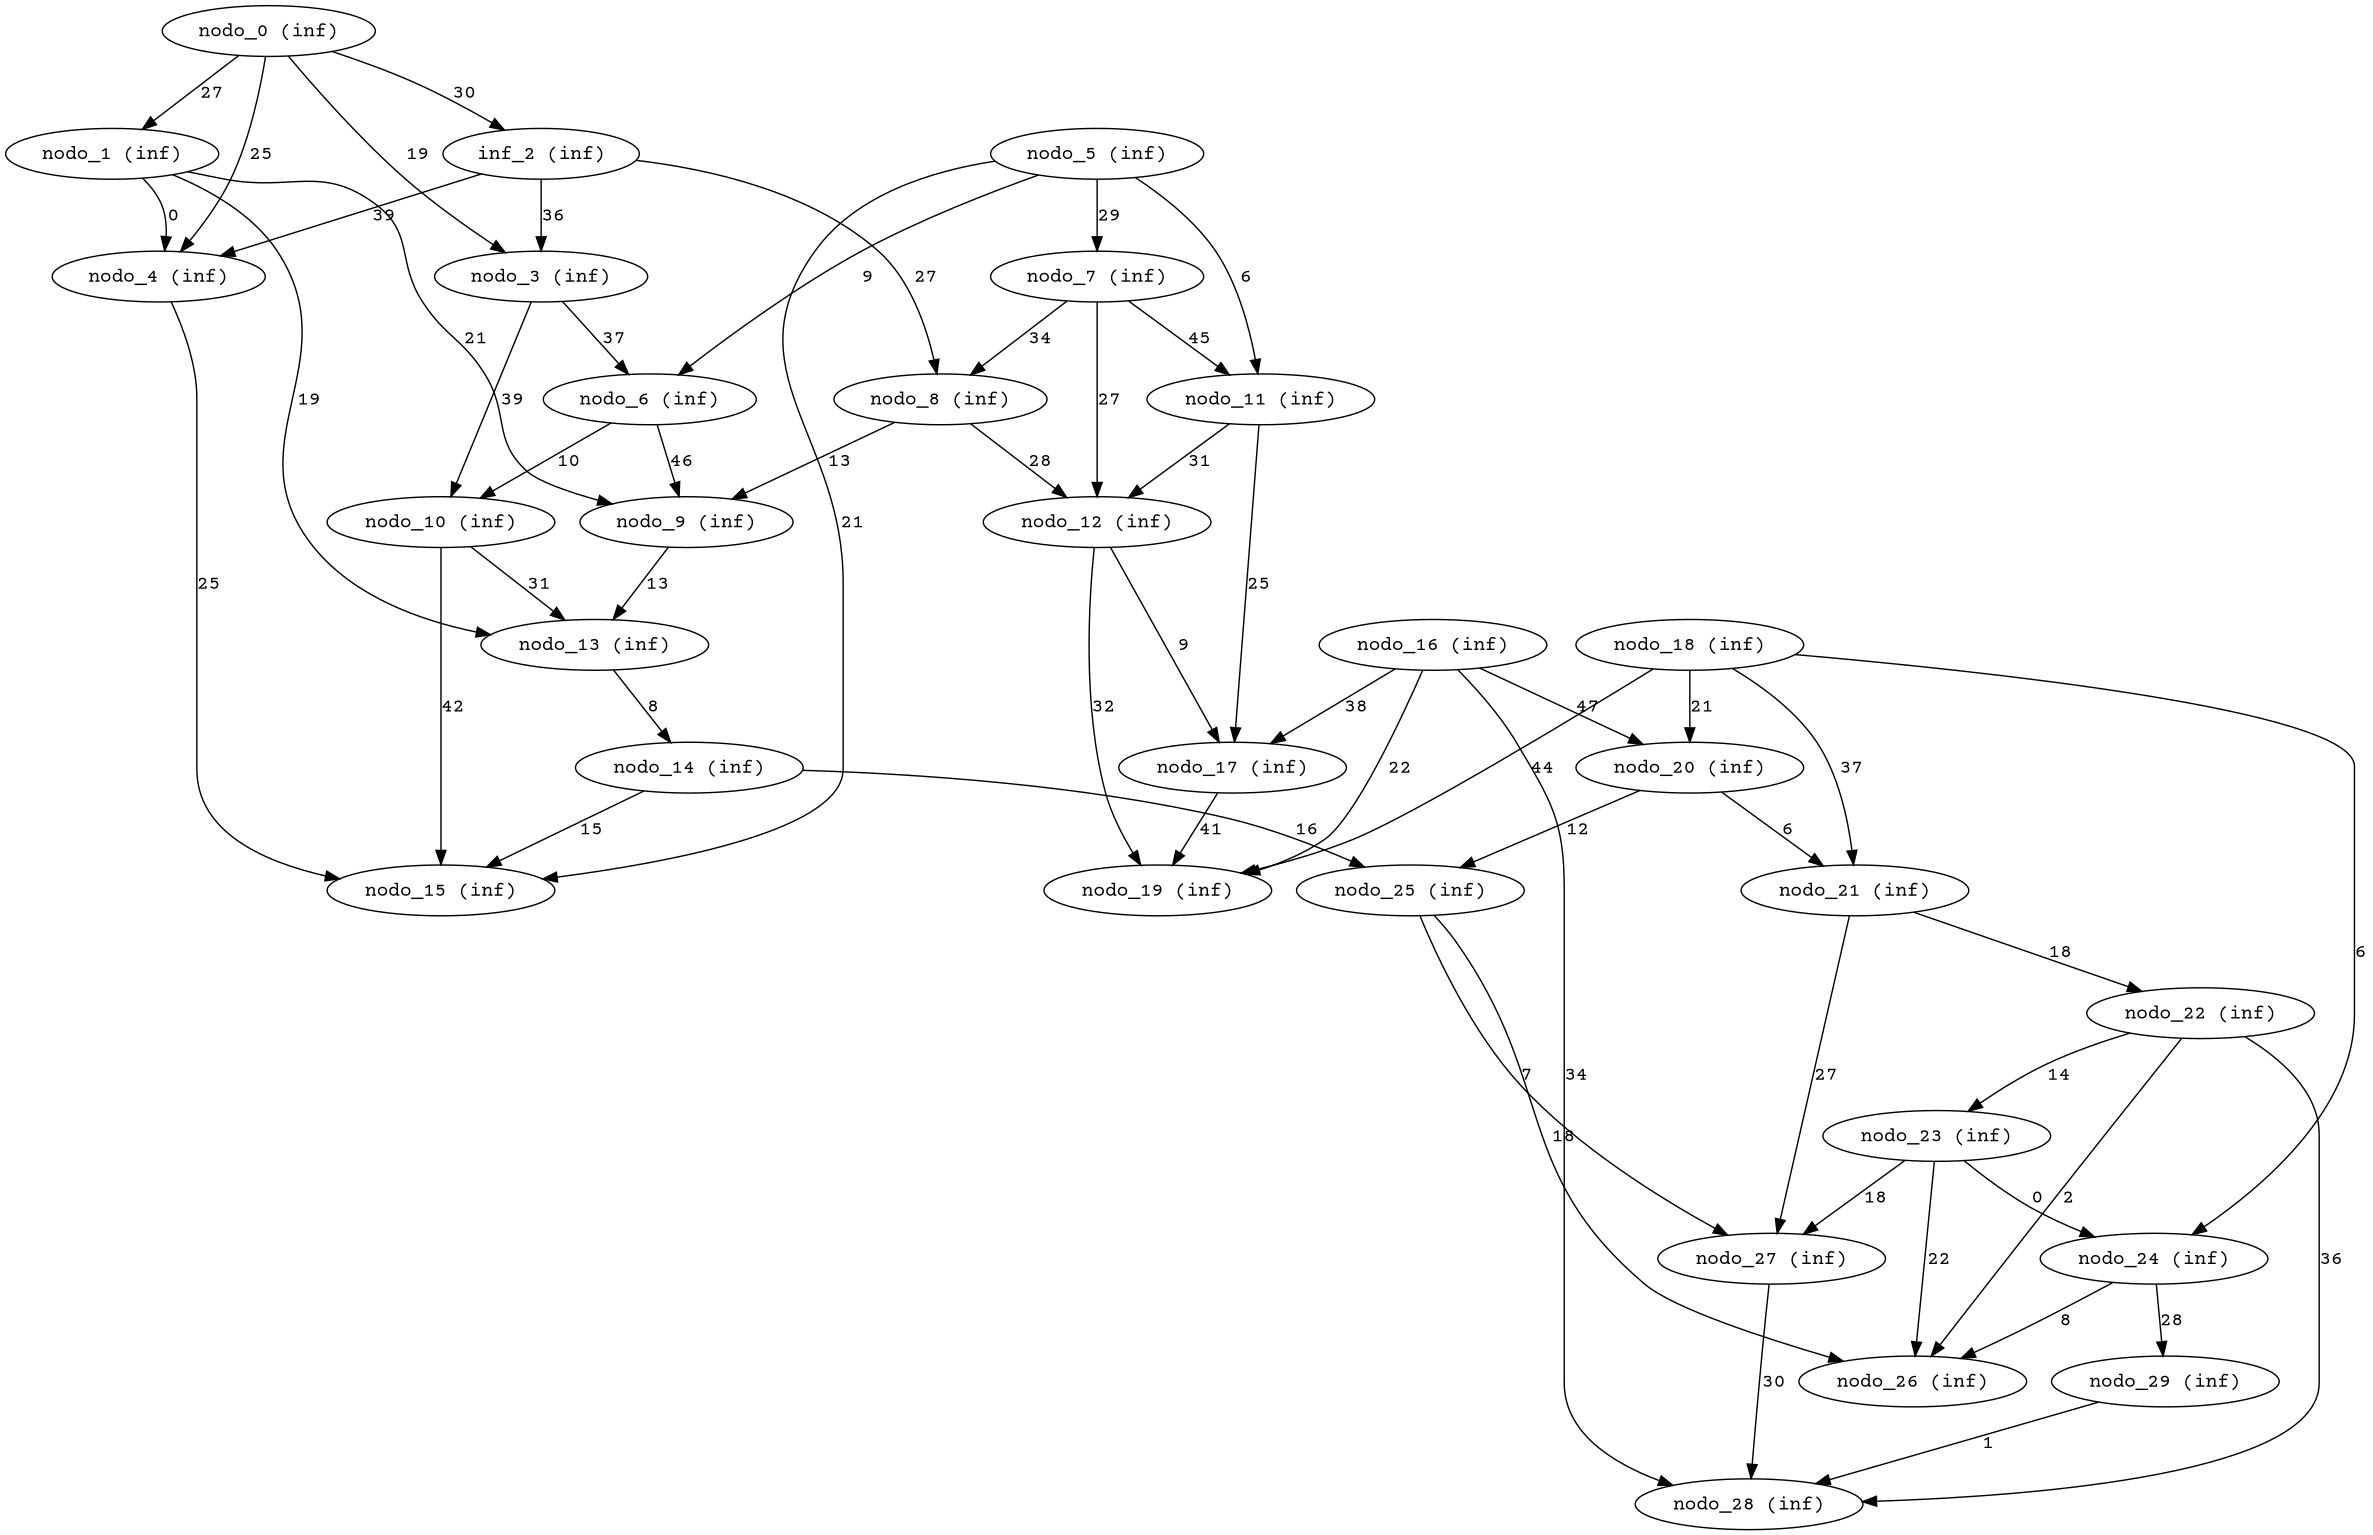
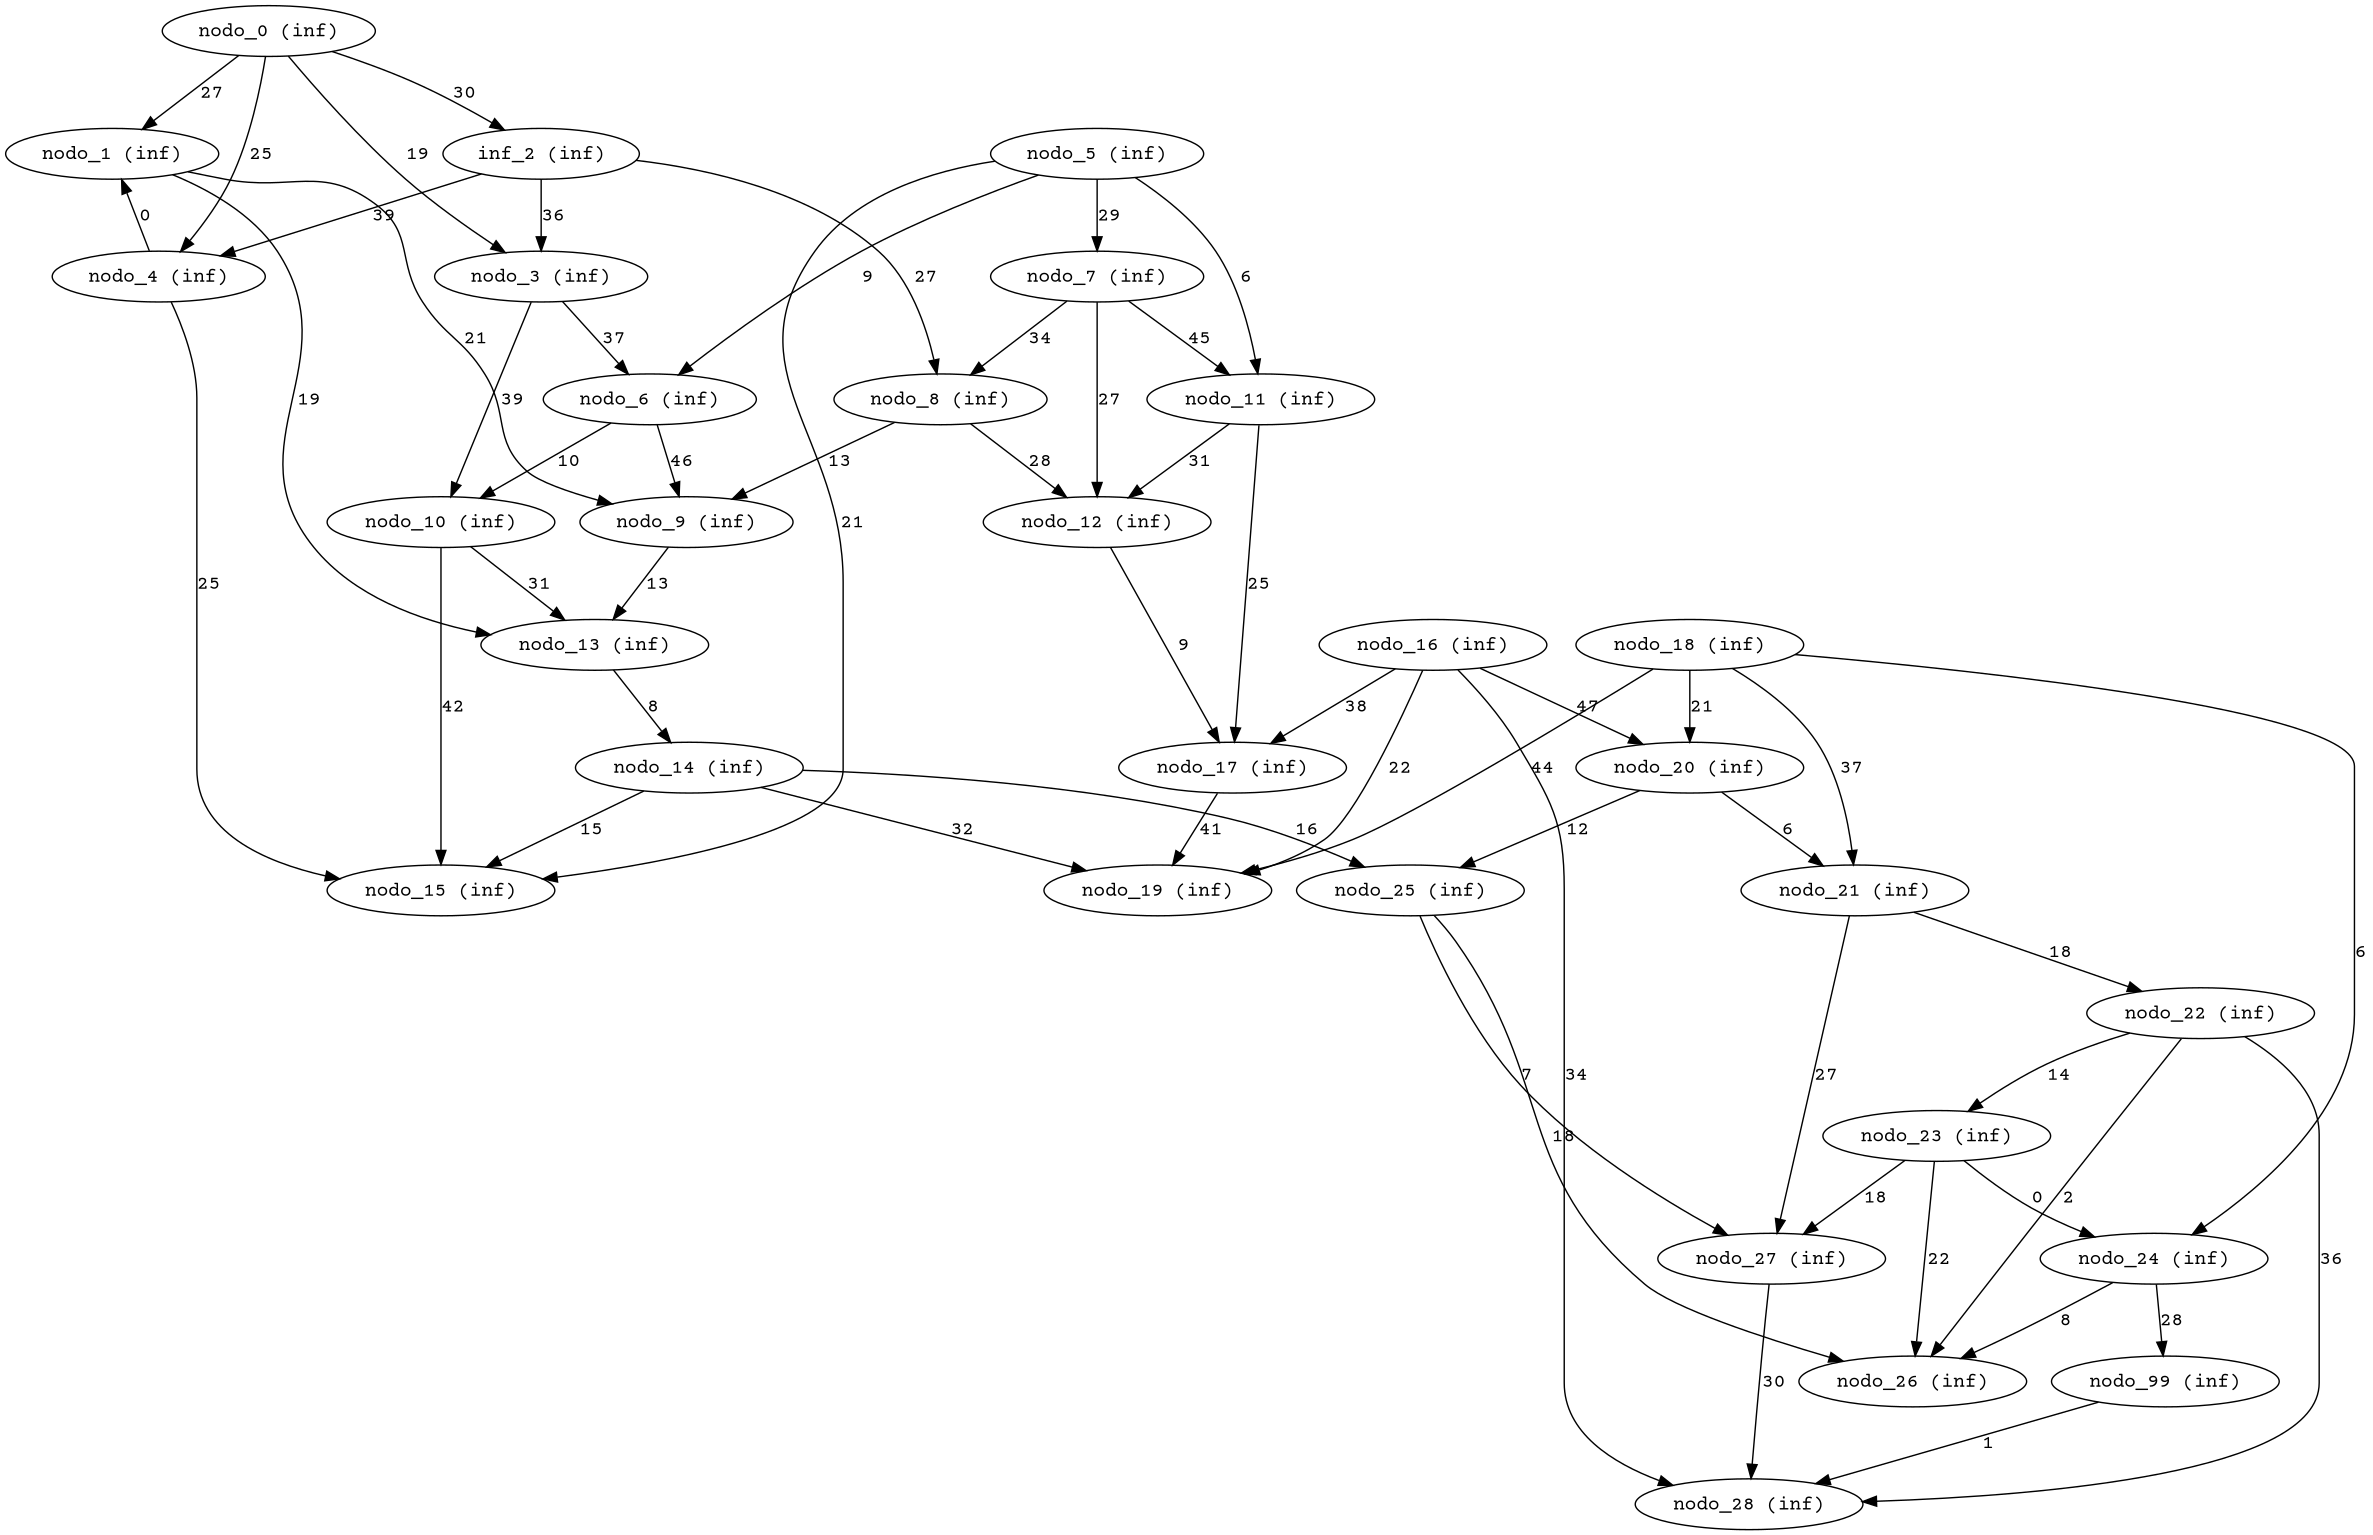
edge "nodo_1 (inf)" -> "nodo_4 (inf)": reversed
edge "nodo_12 (inf)" -> "nodo_19 (inf)": now "nodo_14 (inf)" -> "nodo_19 (inf)"
node "nodo_29 (inf)": label "nodo_29 (inf)" -> "nodo_99 (inf)"
